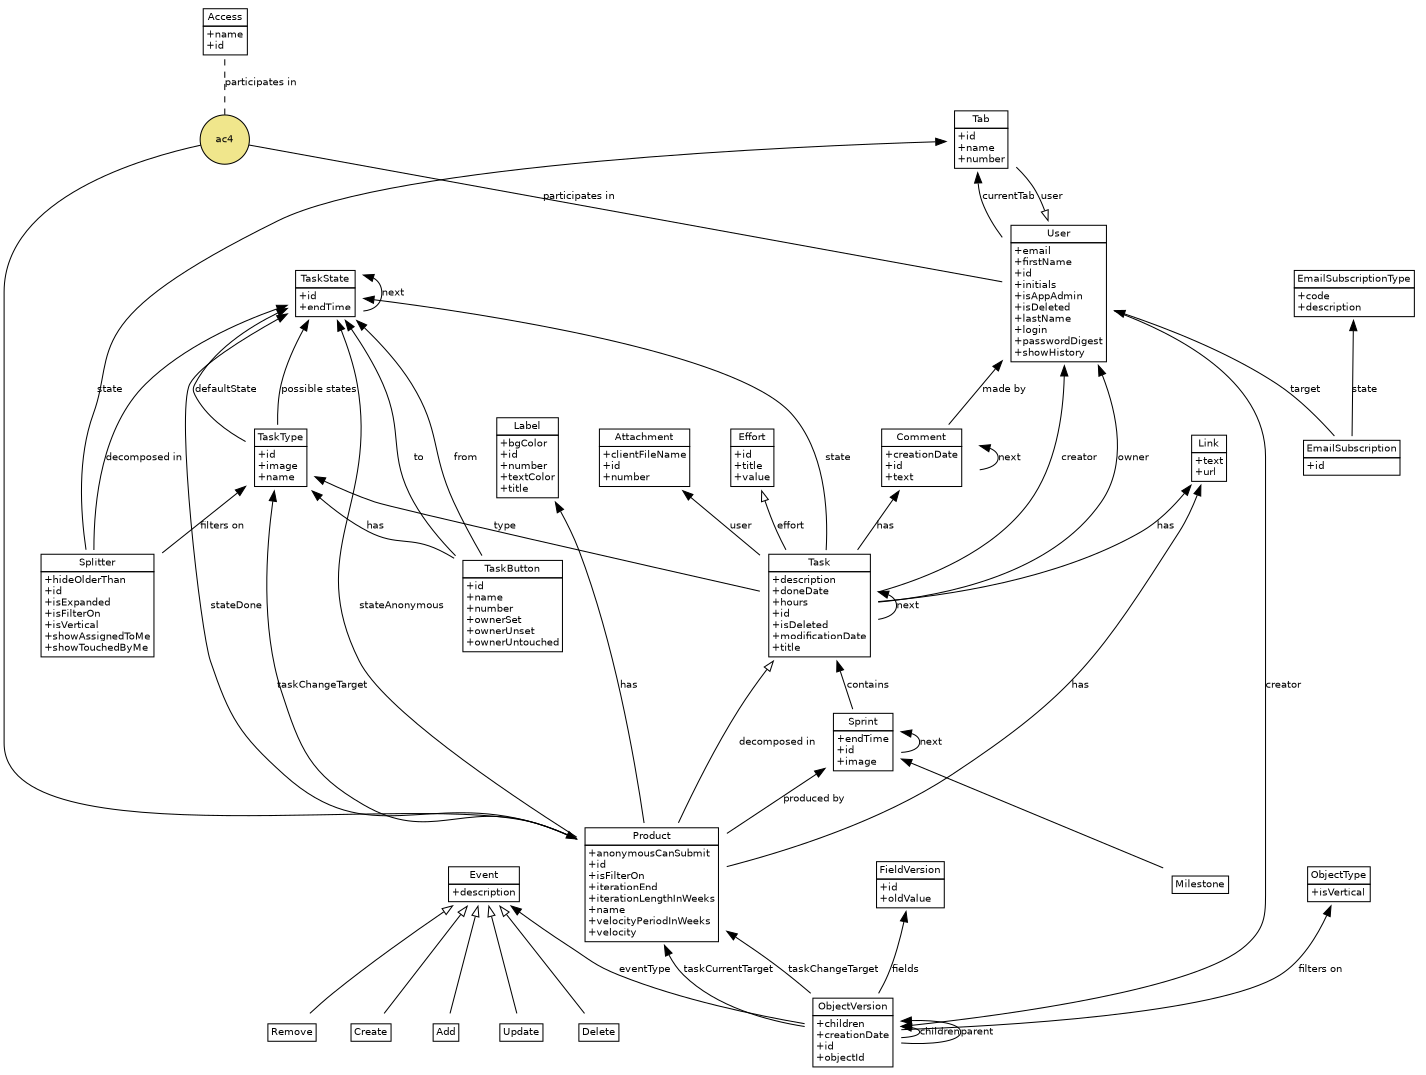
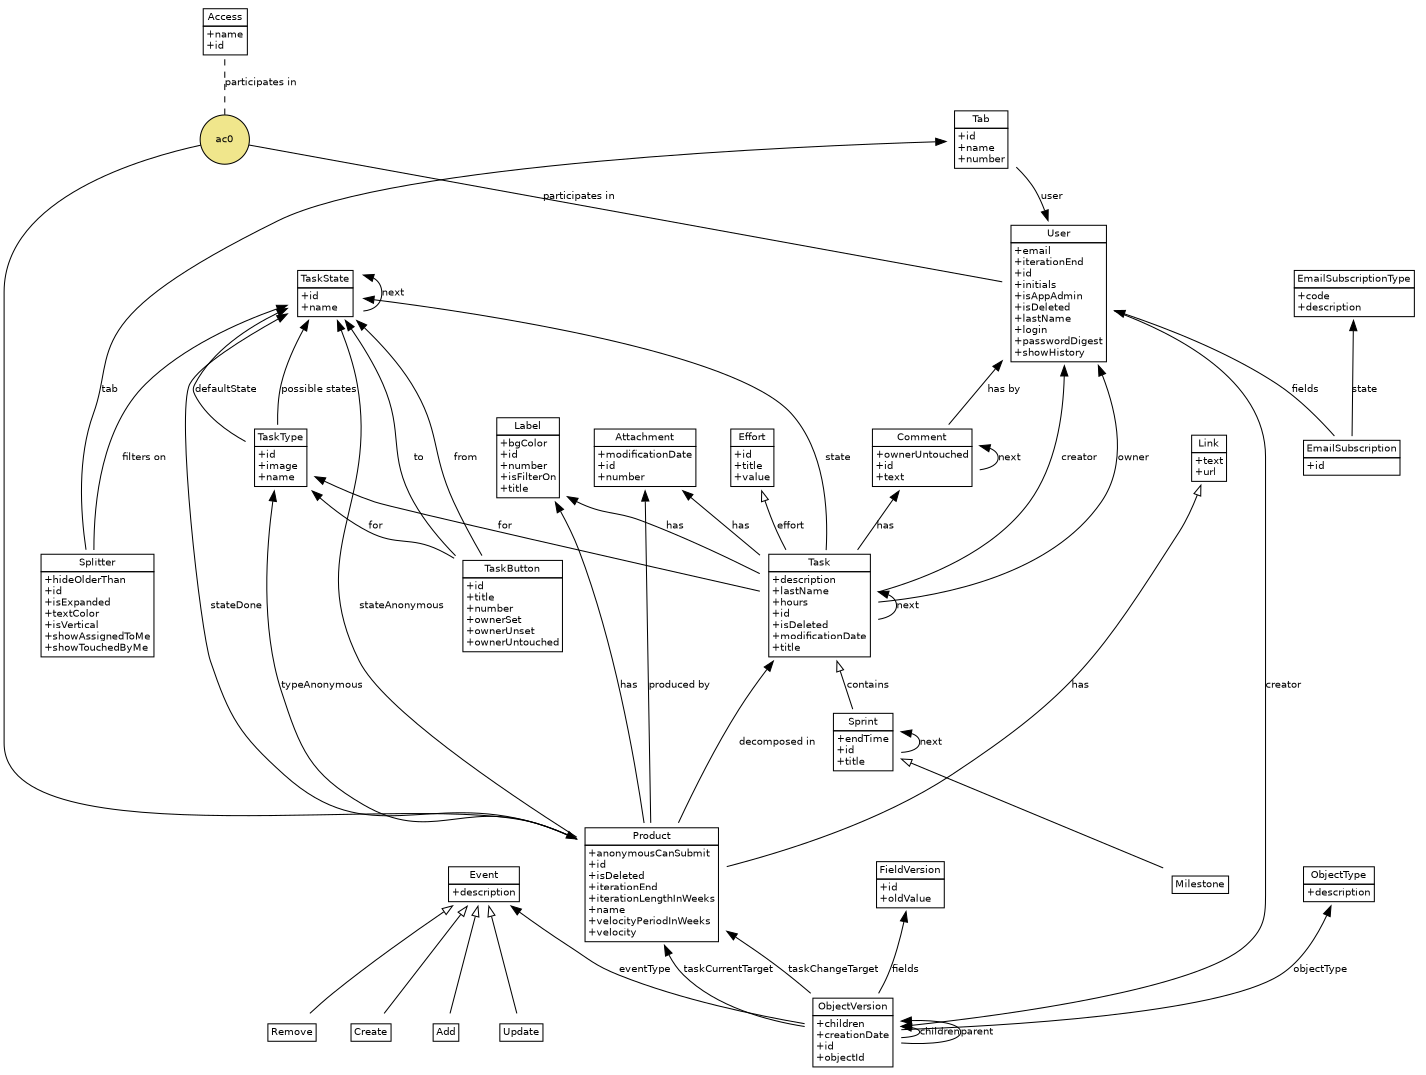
node "ac4": label "ac4" -> "ac0"
edge "Tab" -> "User": arrowhead empty -> normal
edge "User" -> "Tab": removed, label "currentTab"
node "User": text "+firstName" -> "+iterationEnd"
node "TaskState": text "+endTime" -> "+name"
edge "Splitter" -> "Tab": label "state" -> "tab"
edge "Comment" -> "User": label "made by" -> "has by"
edge "EmailSubscription" -> "User": label "target" -> "fields"
node "Attachment": text "+clientFileName" -> "+modificationDate"
node "Comment": text "+creationDate" -> "+ownerUntouched"
edge "Splitter" -> "TaskState": label "decomposed in" -> "filters on"
node "Label": text "+textColor" -> "+isFilterOn"
edge "Splitter" -> "TaskType": removed, label "filters on"
edge "TaskButton" -> "TaskType": label "has" -> "for"
edge "Task" -> "TaskType": label "type" -> "for"
edge "Task" -> "Attachment": label "user" -> "has"
edge "Task" -> "Link": now "Task" -> "Label"
node "Task": text "+doneDate" -> "+lastName"
node "TaskButton": text "+name" -> "+title"
node "Splitter": text "+isFilterOn" -> "+textColor"
edge "Product" -> "TaskType": label "taskChangeTarget" -> "typeAnonymous"
edge "Sprint" -> "Task": arrowhead normal -> empty
edge "Product" -> "Link": arrowhead normal -> empty
edge "Product" -> "Task": arrowhead empty -> normal
node "Sprint": text "+image" -> "+title"
edge "Product" -> "Sprint": now "Product" -> "Attachment"
edge "Milestone" -> "Sprint": arrowhead normal -> empty
node "Product": text "+isFilterOn" -> "+isDeleted"
node "ObjectType": text "+isVertical" -> "+description"
edge "ObjectVersion" -> "ObjectType": label "filters on" -> "objectType"
node "Delete": removed
